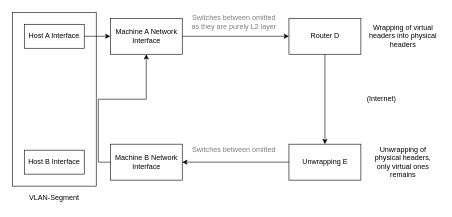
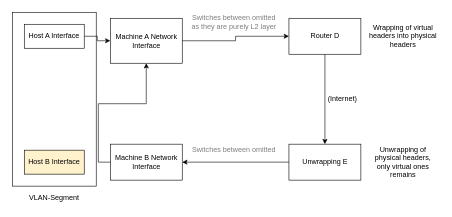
node "Machine A Network Interface": size 72x36 -> 72x45
node "(Internet)": moved (382, 99) -> (343, 99)
node "Host B Interface": fillcolor #ffffff -> #fff2cc
